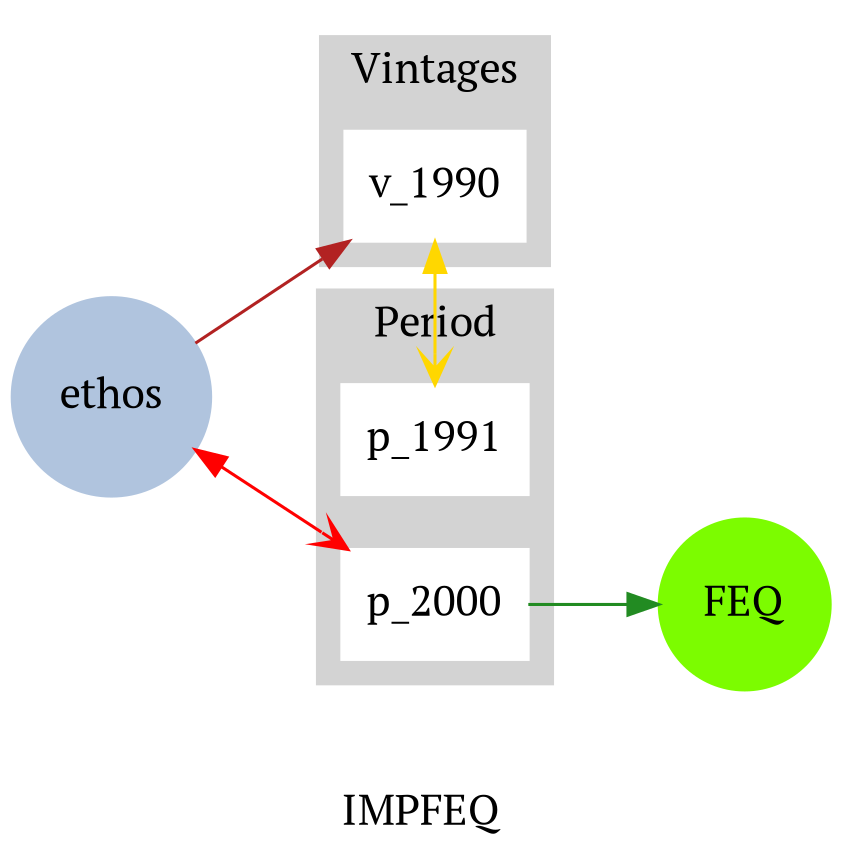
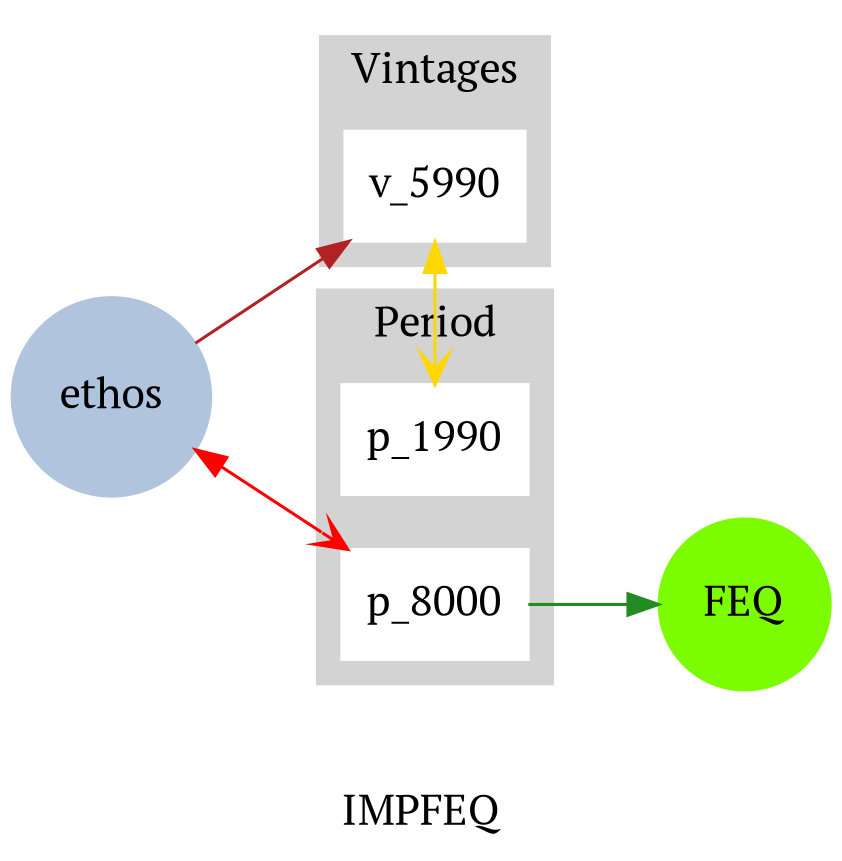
node "v_1990": label "v_1990" -> "v_5990"
node "p_1991": label "p_1991" -> "p_1990"
node "p_2000": label "p_2000" -> "p_8000"
